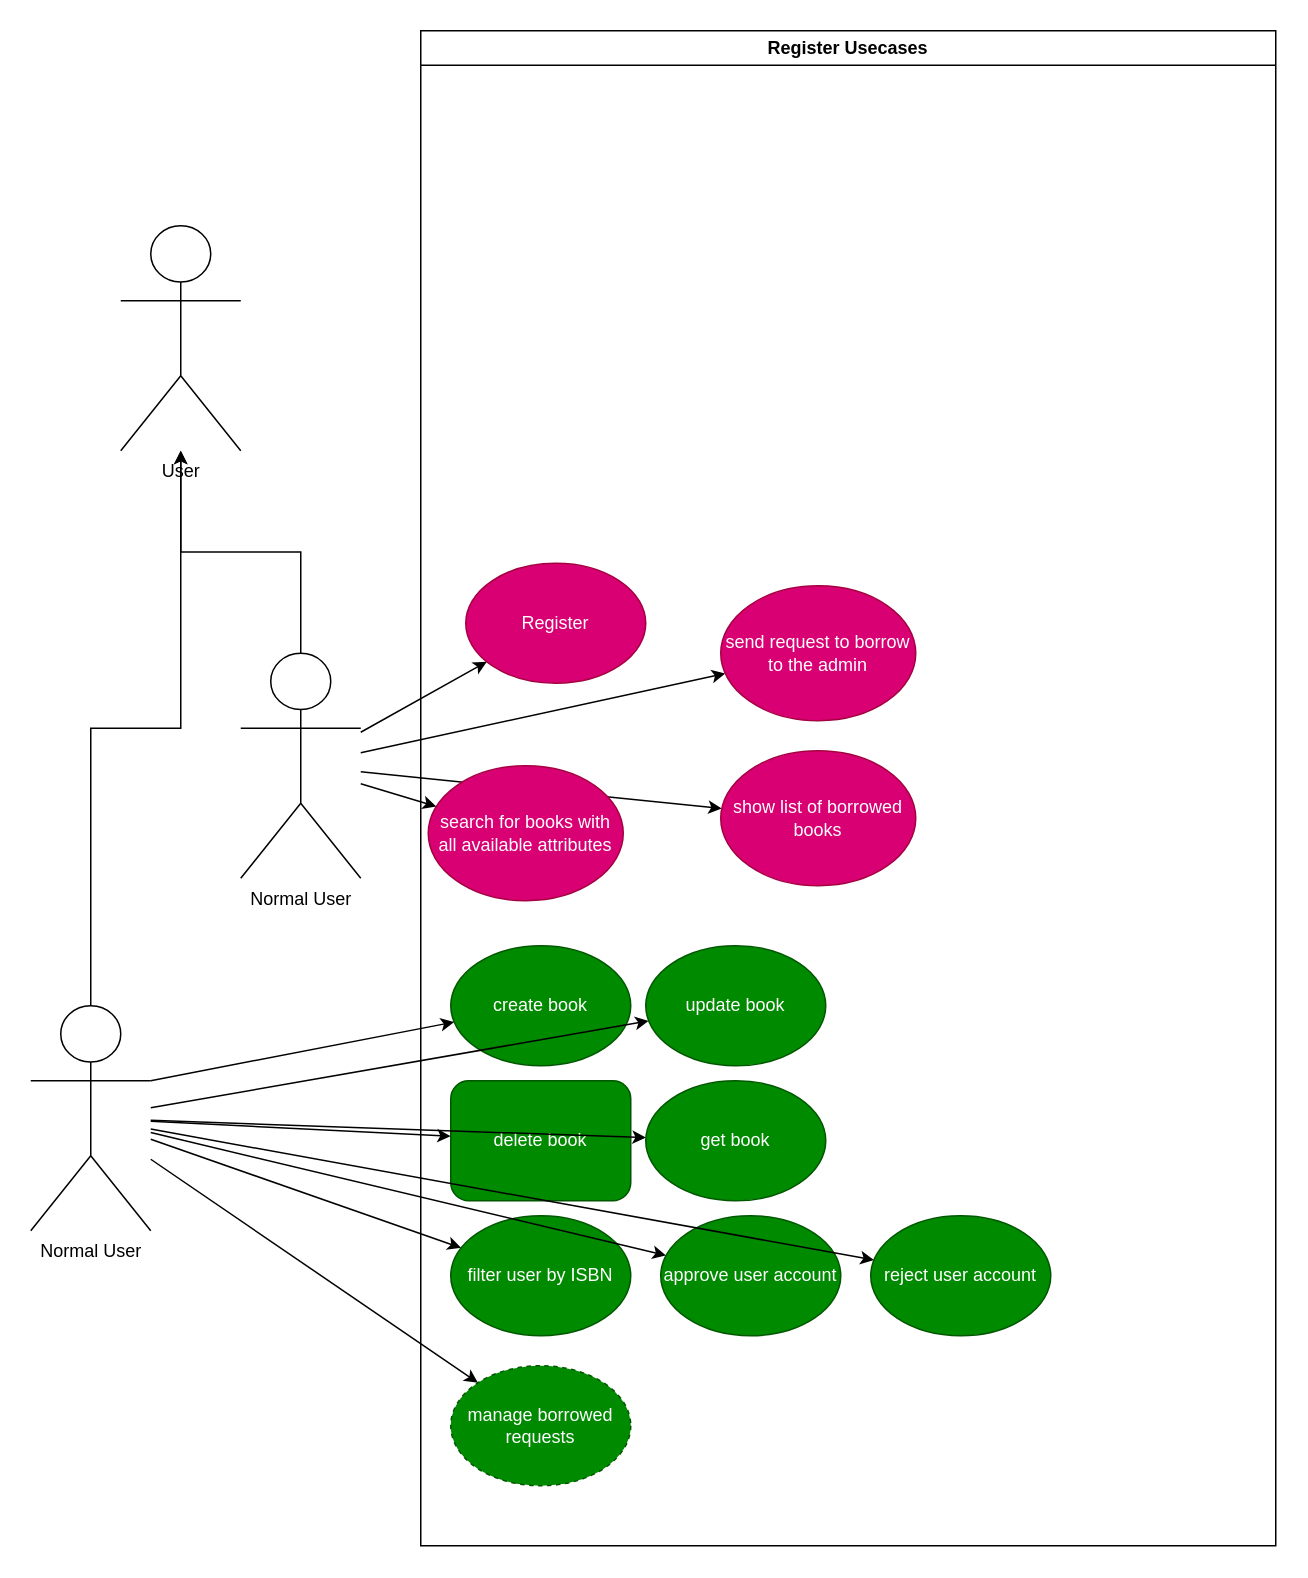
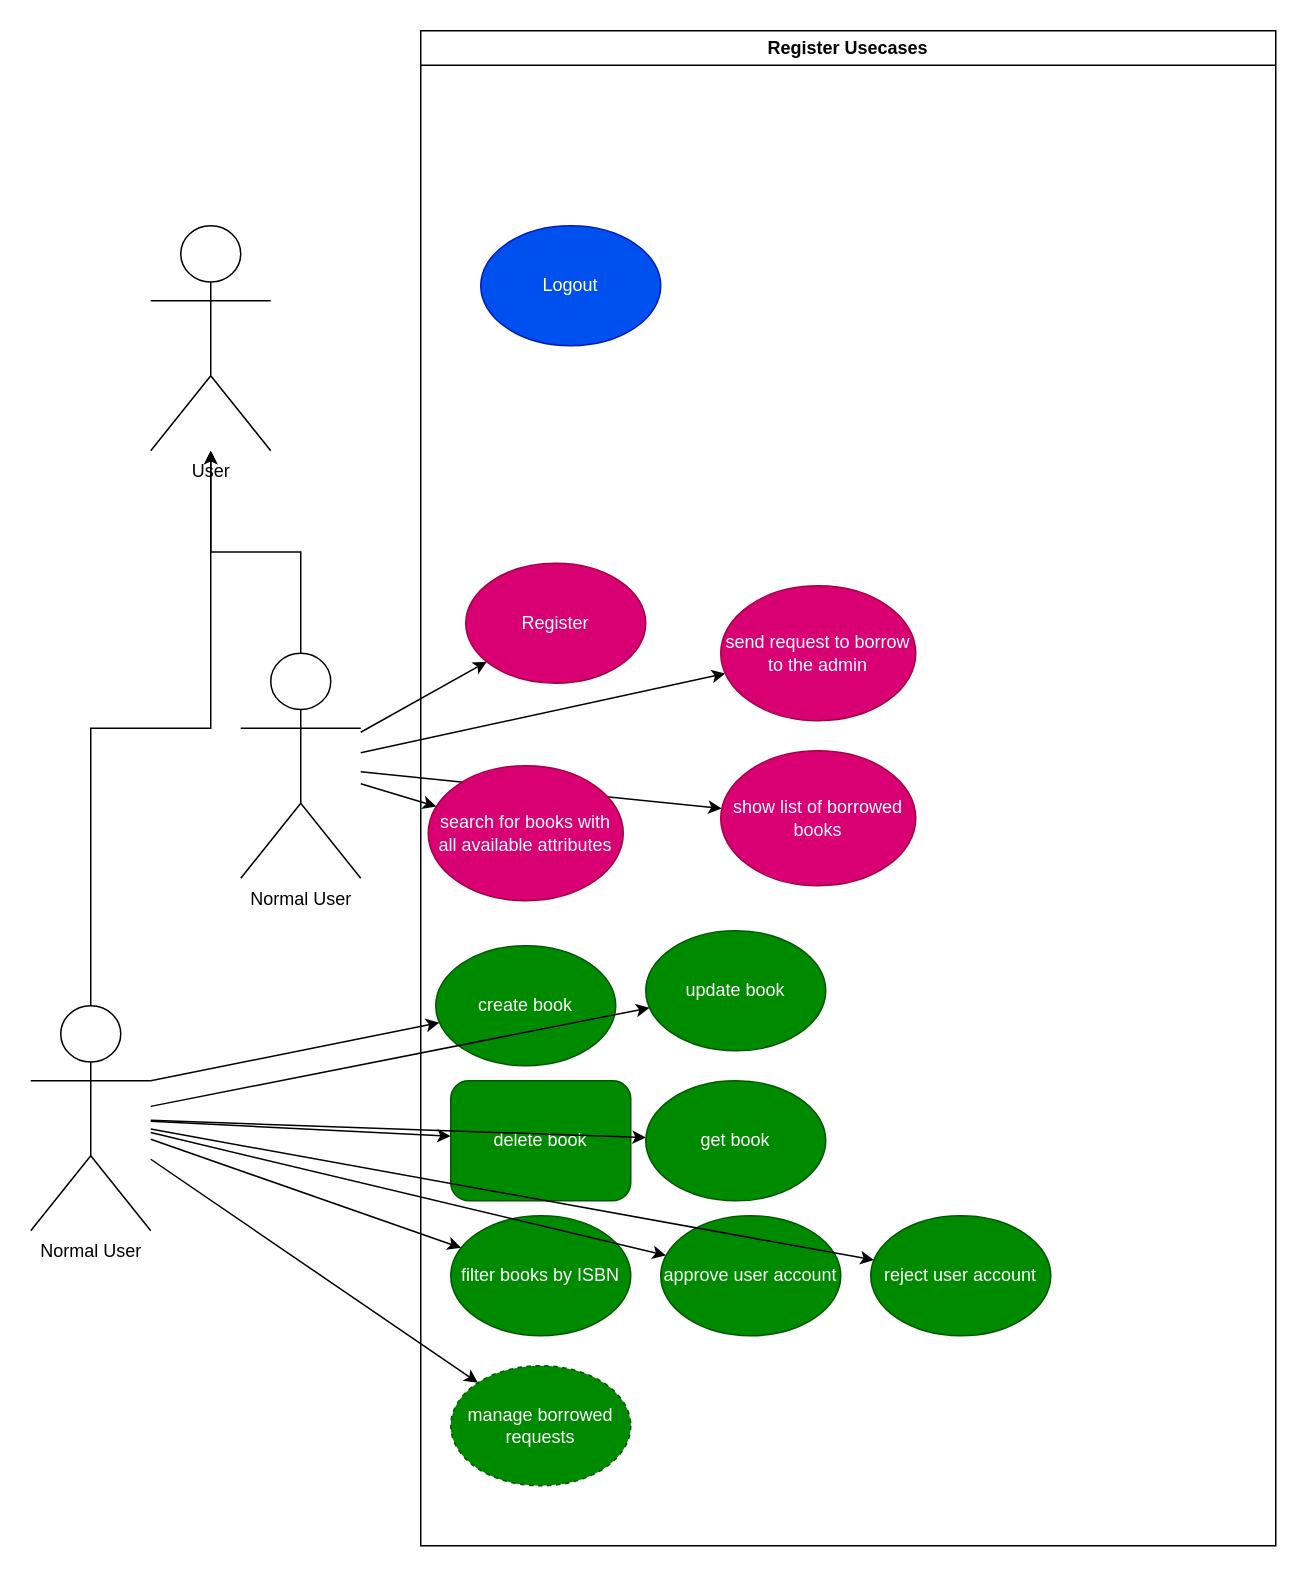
node "Logout": added
node "User": moved (181, 338) -> (211, 338)
node "create book": moved (541, 1006) -> (526, 1006)
node "update book": moved (736, 1006) -> (736, 991)
node "filter user by ISBN": label "filter user by ISBN" -> "filter books by ISBN"
